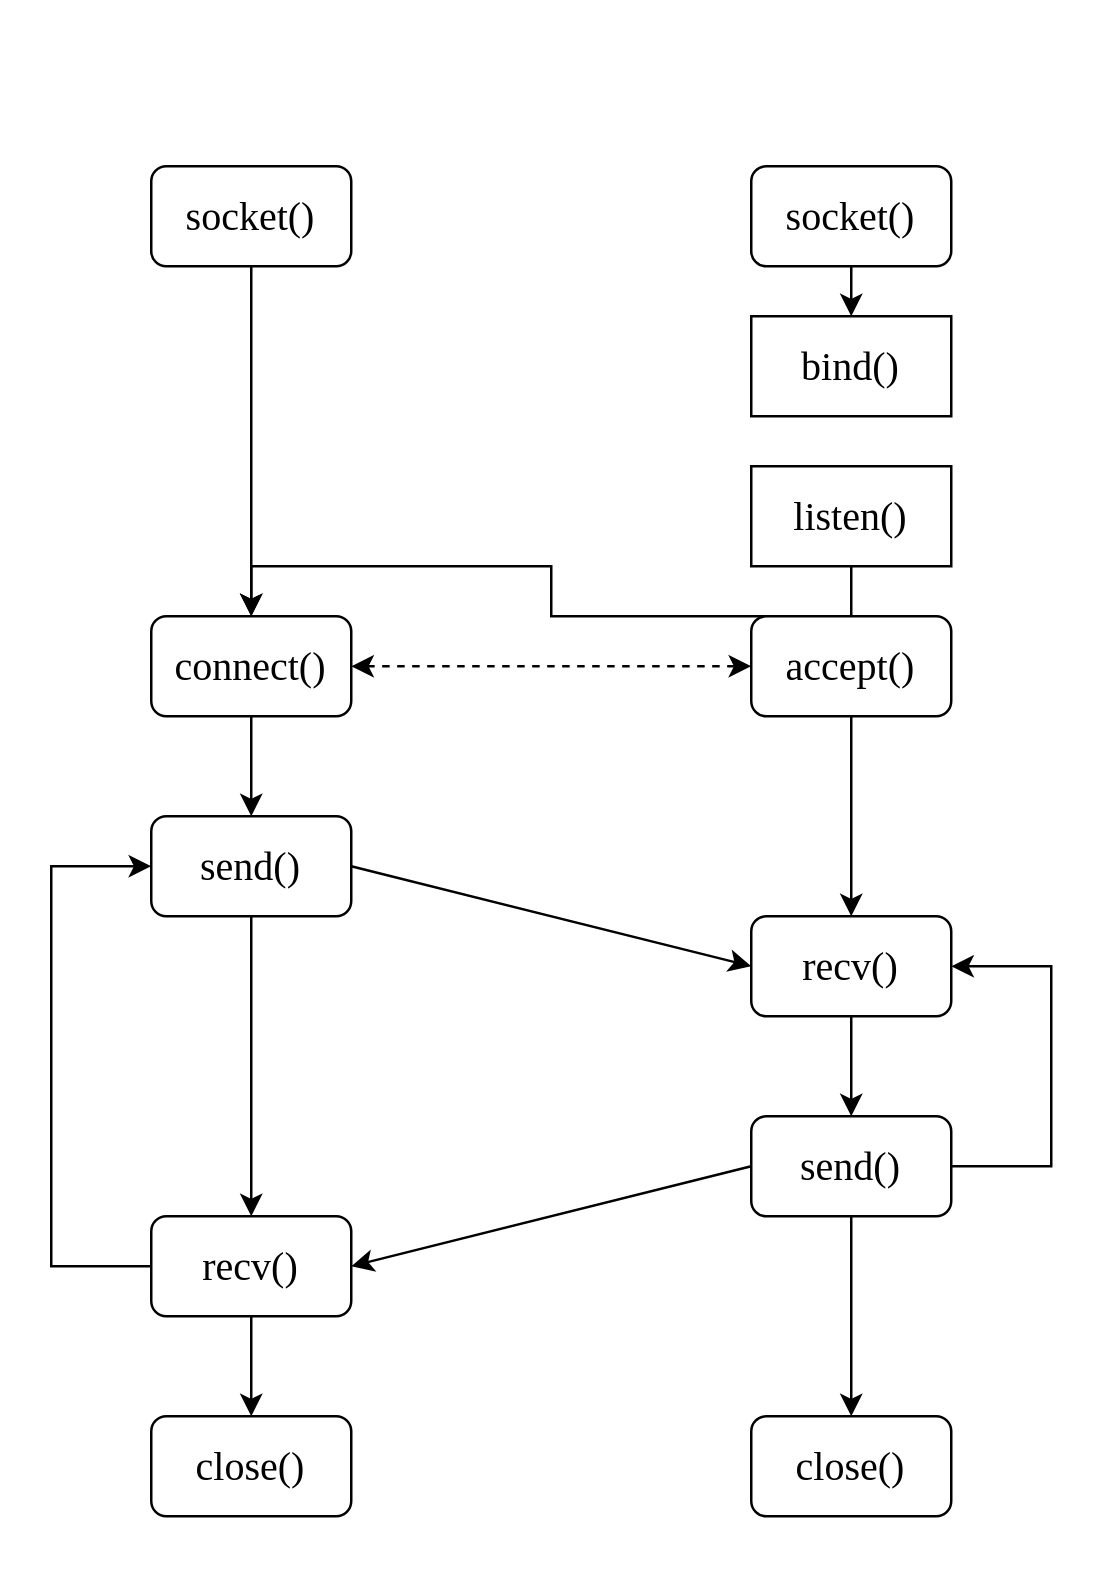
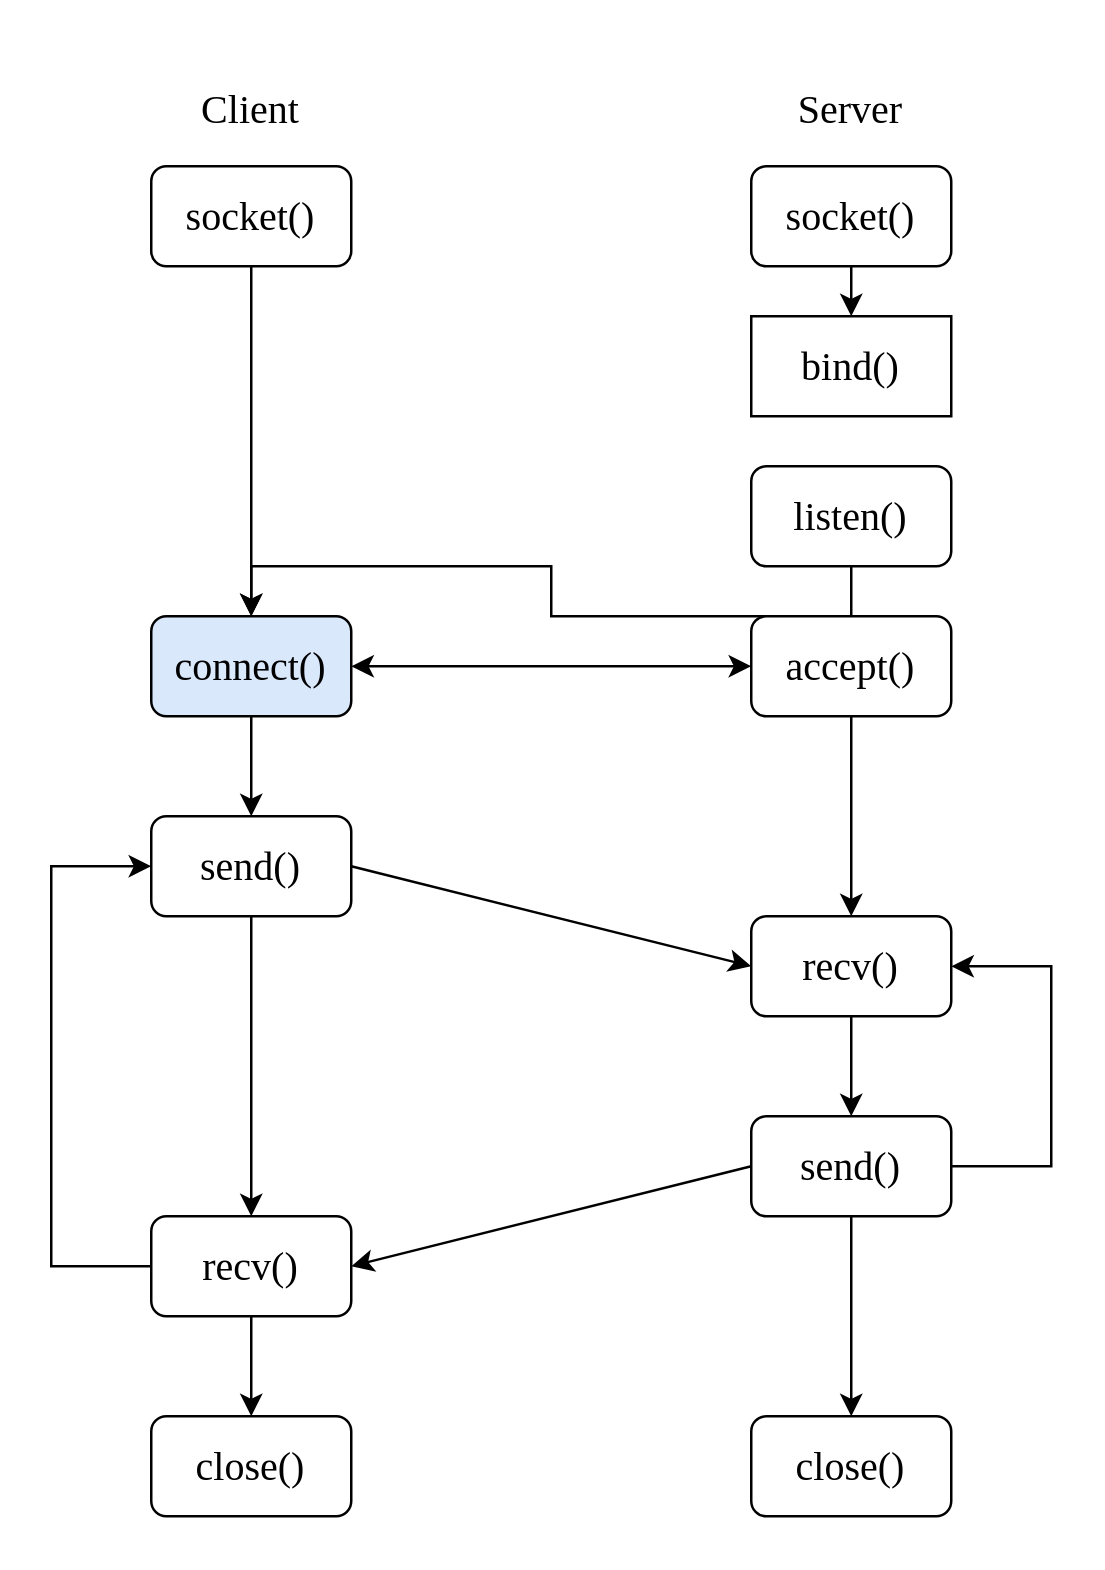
node "Client": added
node "Server": added
node "listen()": shape rectangle -> rounded rectangle
node "connect()": fillcolor #ffffff -> #dae8fc
edge "connect()" -- "accept()": style dashed -> solid
